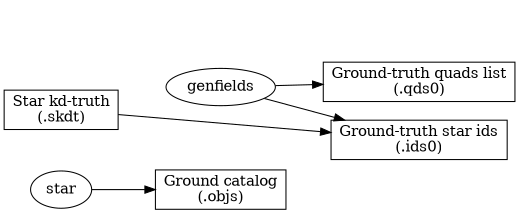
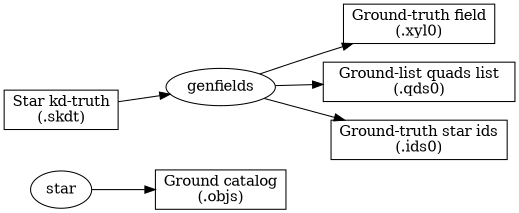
node "Ground-truth field (.xyl0)": added
node "Ground-truth quads list (.qds0)": label "Ground-truth quads list (.qds0)" -> "Ground-list quads list (.qds0)"
edge "Star kd-truth (.skdt)" -- "Ground-truth star ids (.ids0)": now "Star kd-truth (.skdt)" -- "genfields"
